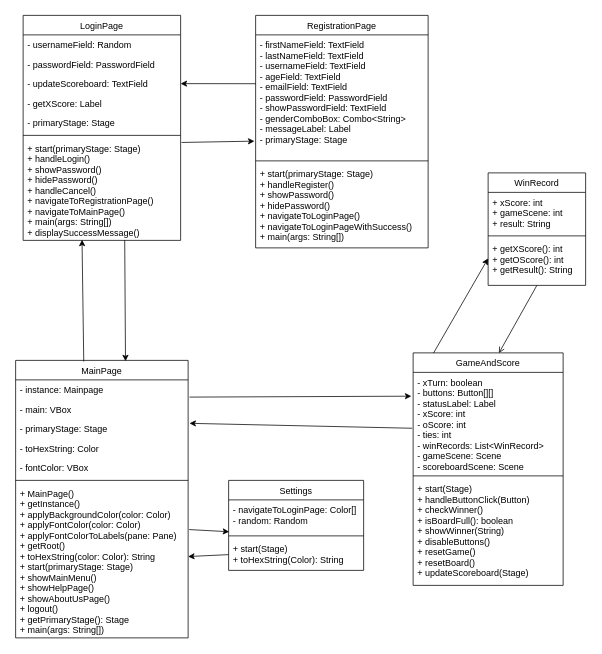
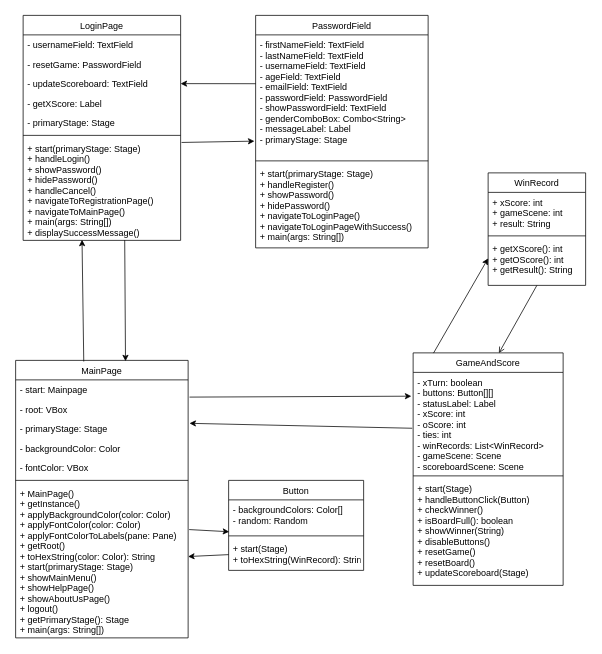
node "RegistrationPage": label "RegistrationPage" -> "PasswordField"
node "- usernameField: Random": label "- usernameField: Random" -> "- usernameField: TextField"
node "- passwordField: PasswordField": label "- passwordField: PasswordField" -> "- resetGame: PasswordField"
node "- instance: Mainpage": label "- instance: Mainpage" -> "- start: Mainpage"
node "- main: VBox": label "- main: VBox" -> "- root: VBox"
node "- toHexString: Color": label "- toHexString: Color" -> "- backgroundColor: Color"
node "Settings": label "Settings" -> "Button"
node "- navigateToLoginPage: Color[] - random: Random": label "- navigateToLoginPage: Color[] - random: Random" -> "- backgroundColors: Color[] - random: Random"
node "+ start(Stage) + toHexString(Color): String": label "+ start(Stage) + toHexString(Color): String" -> "+ start(Stage) + toHexString(WinRecord): String"
